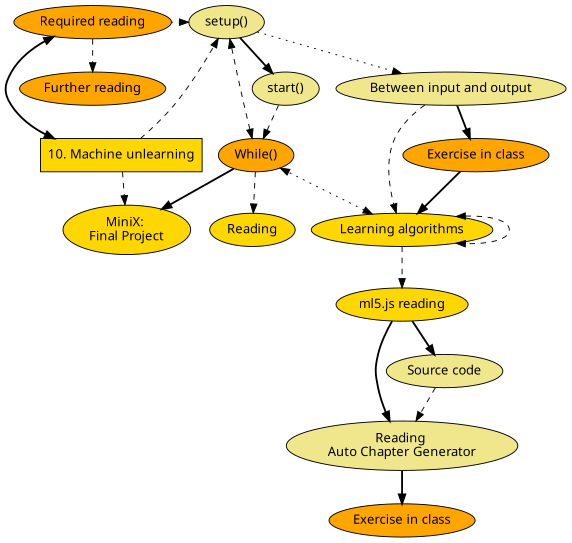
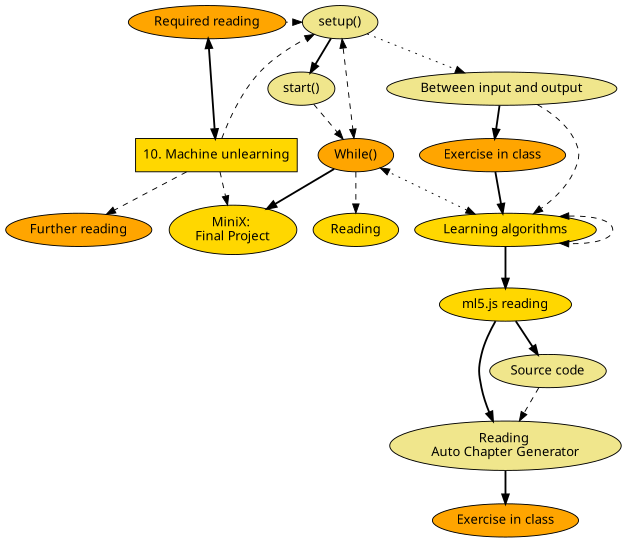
edge "Required reading" -> "Further reading": now "10. Machine unlearning" -> "Further reading"
edge "Learning algorithms" -> "ml5.js reading": style dashed -> bold
